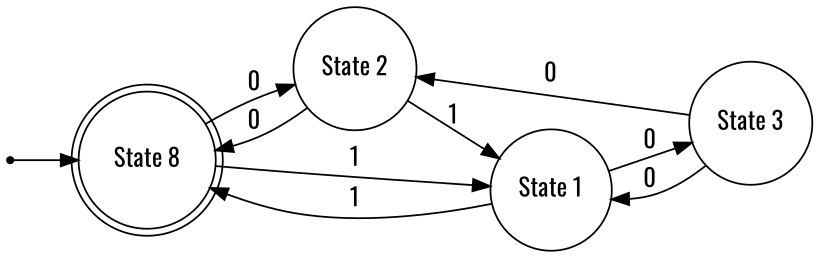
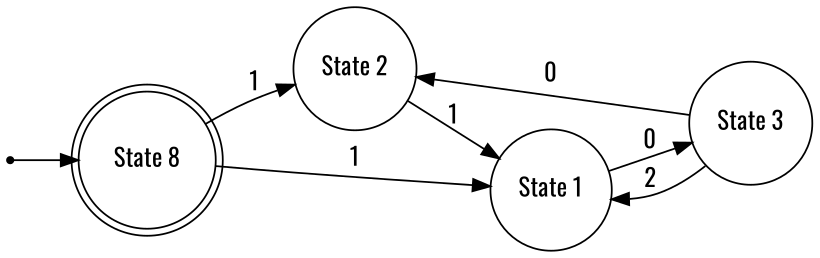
edge "State 8" -> "State 2": label "0" -> "1"
edge "State 2" -> "State 8": removed, label "0"
edge "State 3" -> "State 1": label "0" -> "2"
edge "State 1" -> "State 8": removed, label "1"
